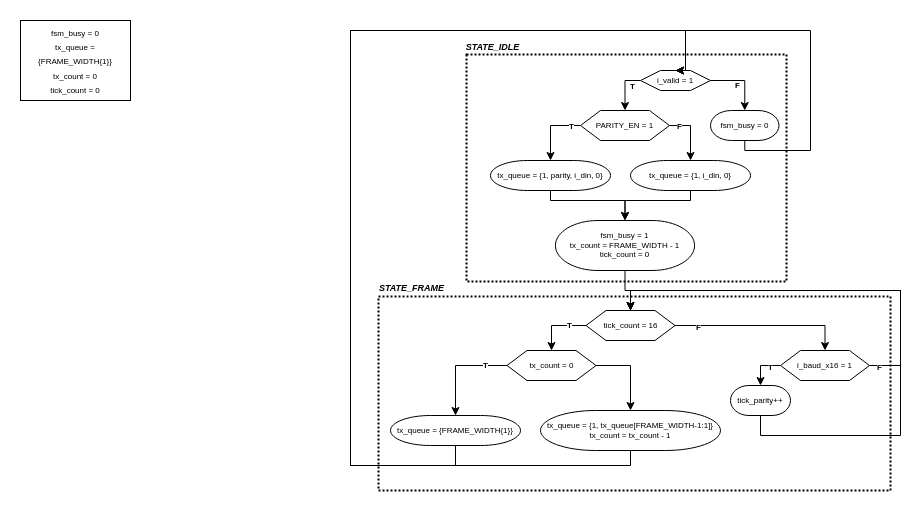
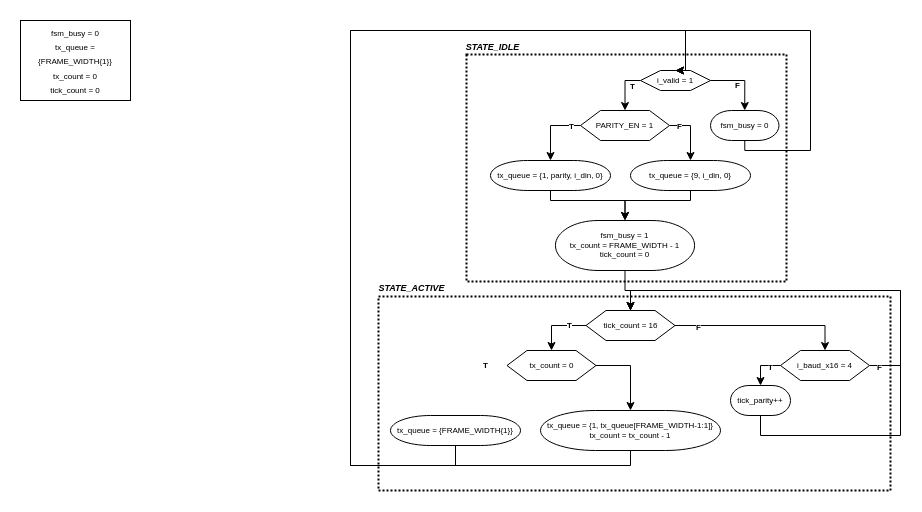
node "tx_queue = {1, i_din, 0}": label "tx_queue = {1, i_din, 0}" -> "tx_queue = {9, i_din, 0}"
node "STATE_FRAME": label "STATE_FRAME" -> "STATE_ACTIVE"
edge "tx_count = 0" -> "tx_queue = {FRAME_WIDTH{1}}": removed
node "i_baud_x16 = 1": label "i_baud_x16 = 1" -> "i_baud_x16 = 4"
